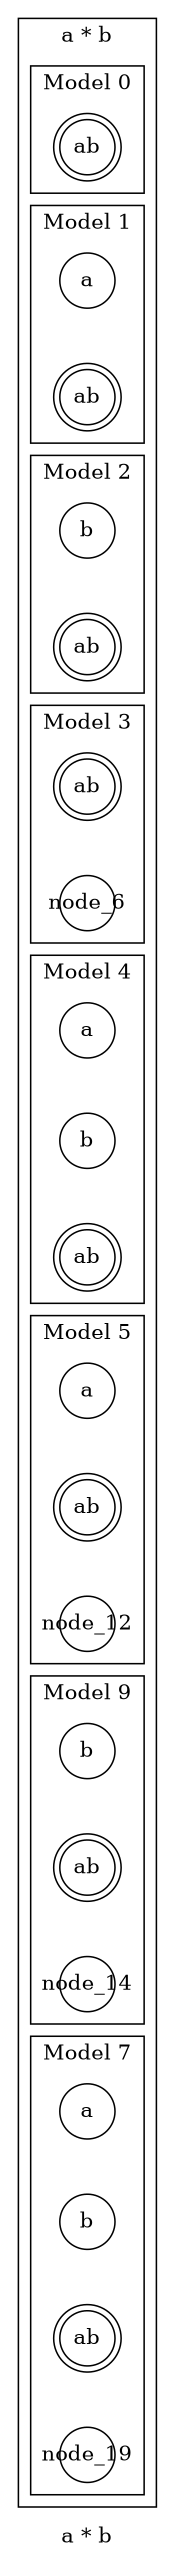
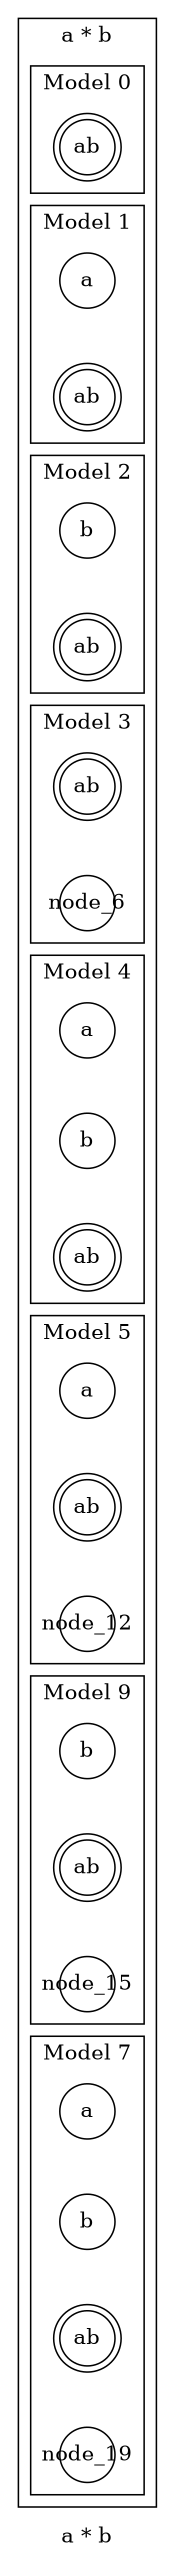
node "node_14": label "node_14" -> "node_15"
